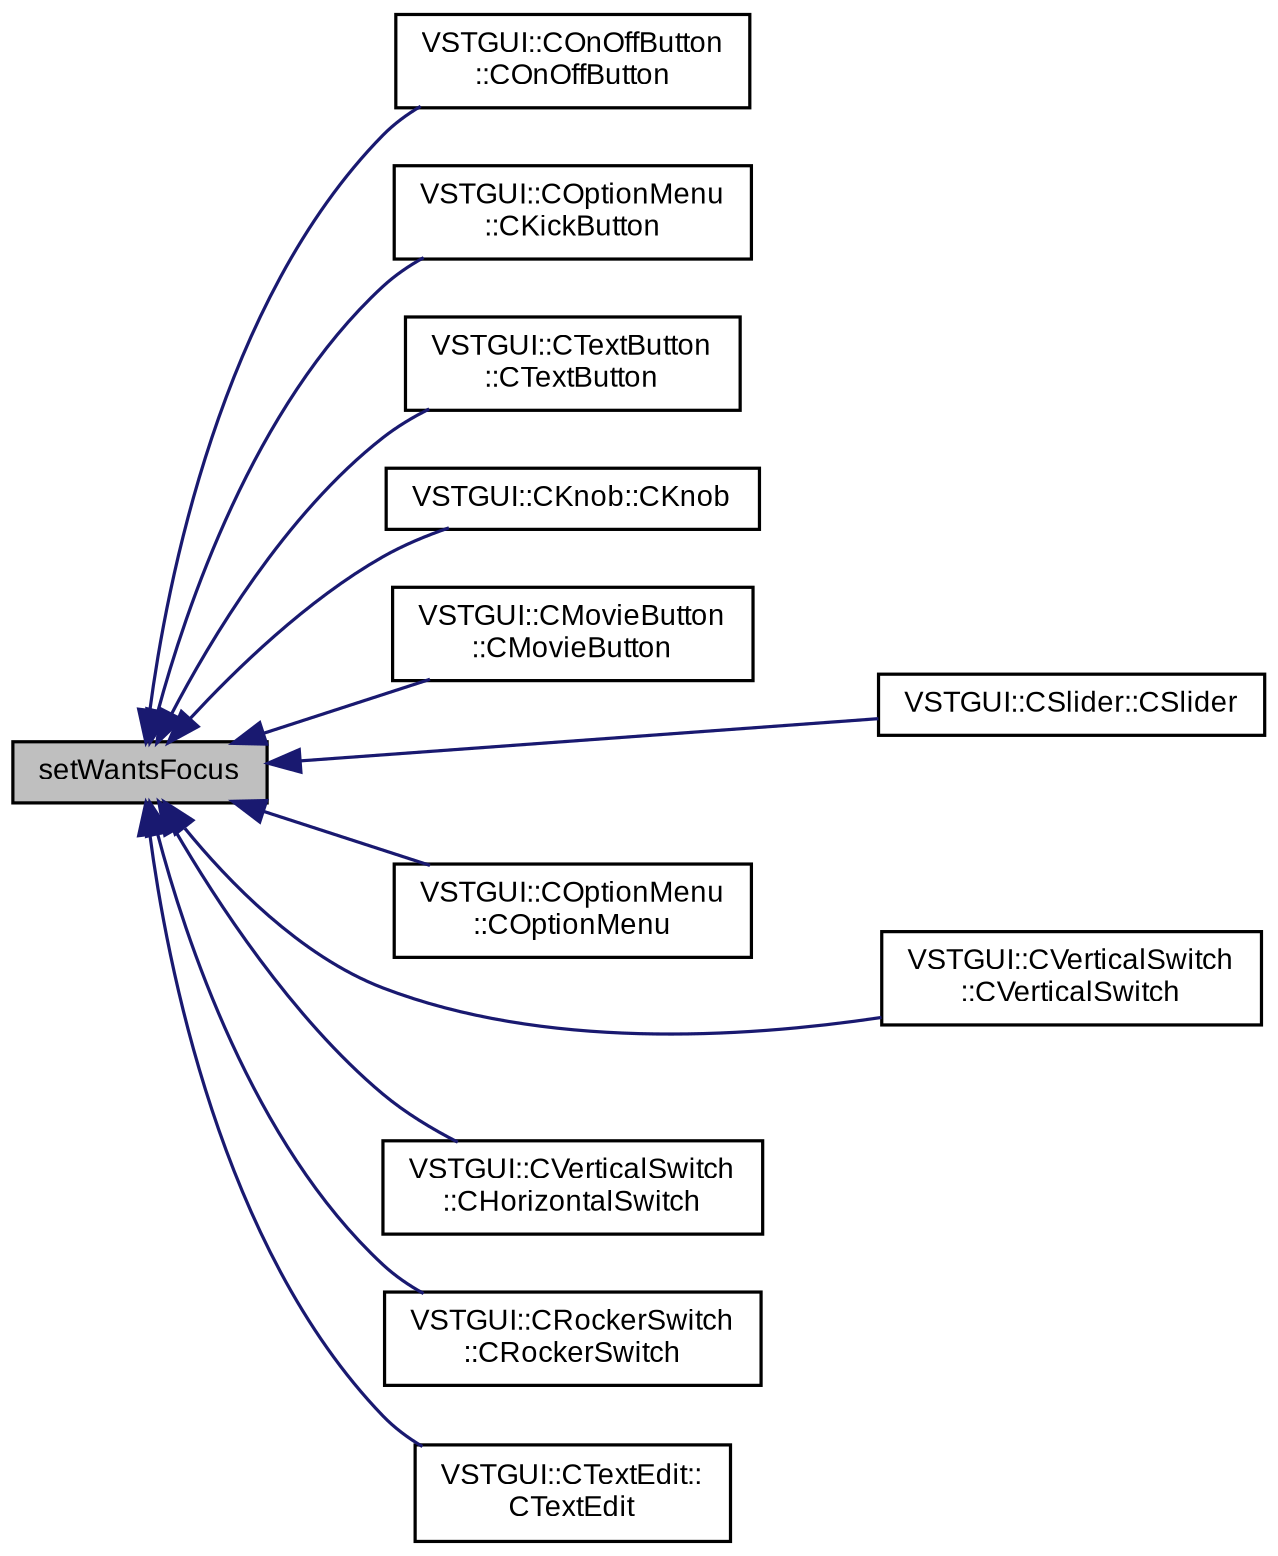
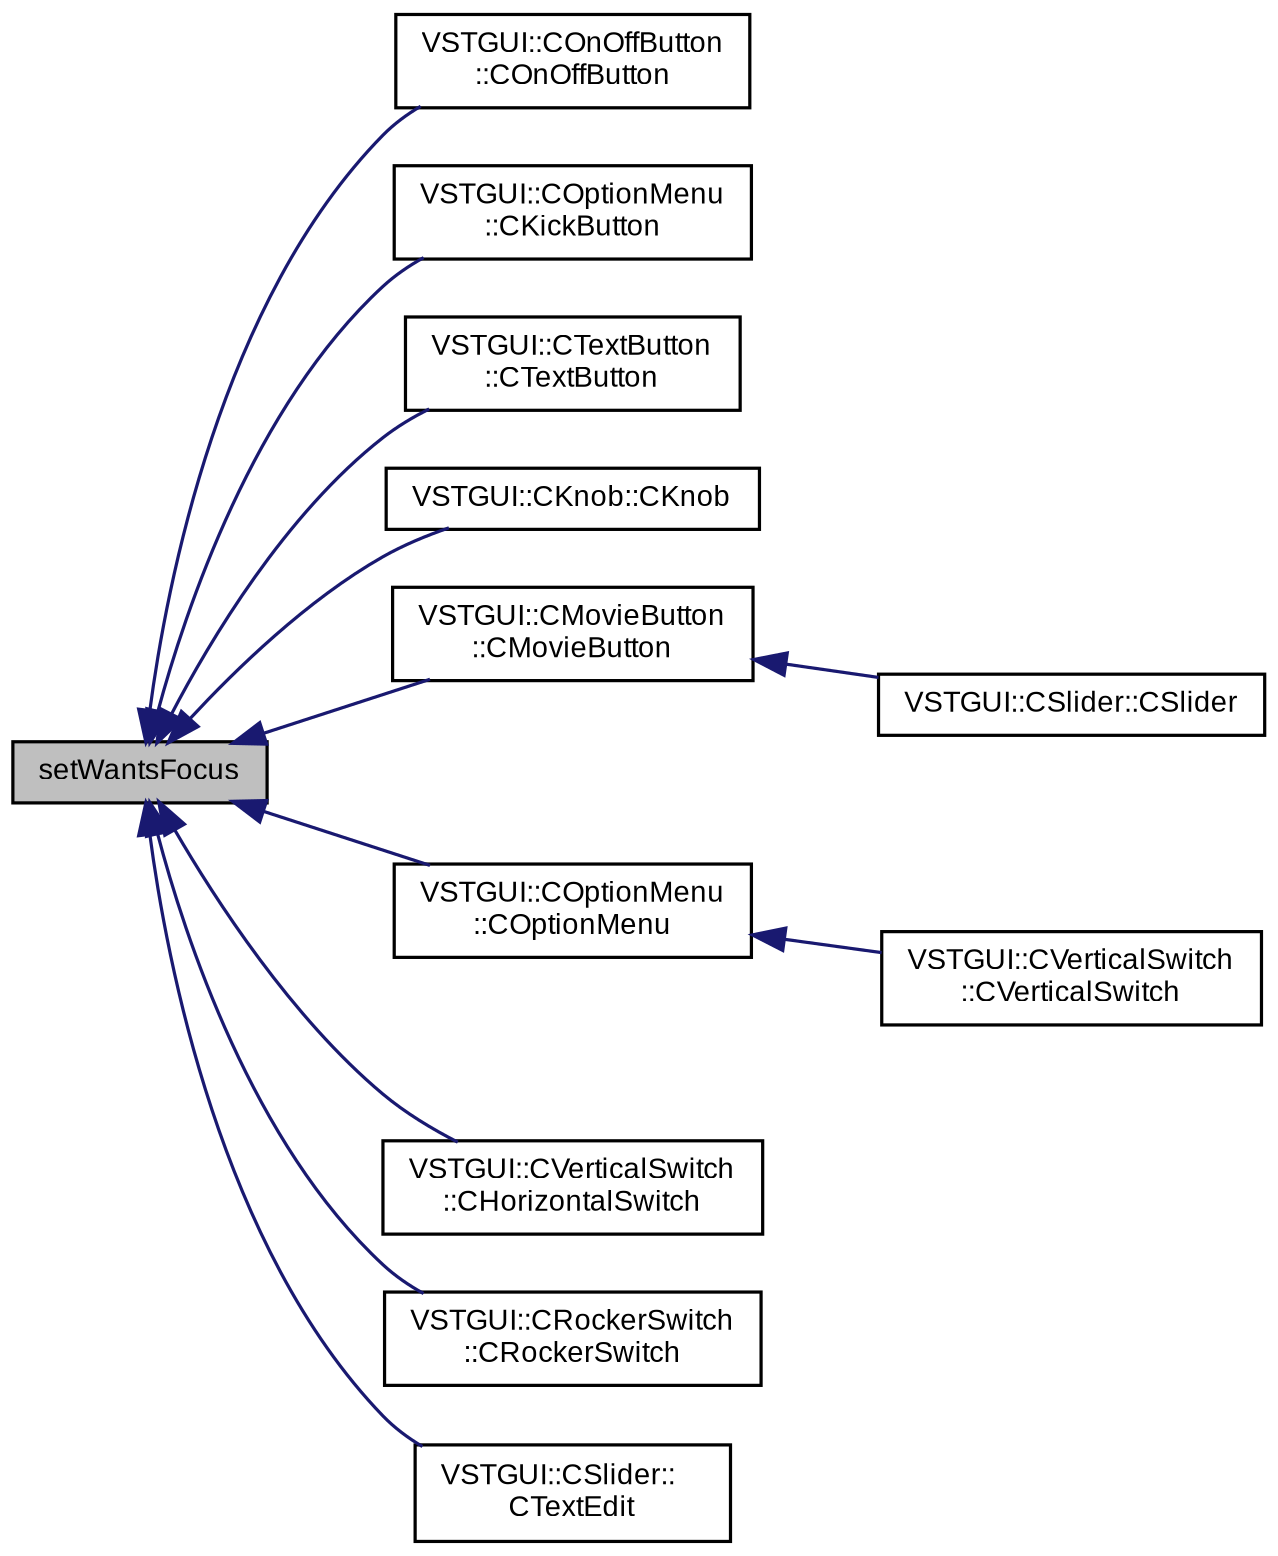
edge "VSTGUI::CSlider::CSlider" -> "setWantsFocus": now "VSTGUI::CSlider::CSlider" -> "VSTGUI::CMovieButton ::CMovieButton"
edge "VSTGUI::CVerticalSwitch ::CVerticalSwitch" -> "setWantsFocus": now "VSTGUI::CVerticalSwitch ::CVerticalSwitch" -> "VSTGUI::COptionMenu ::COptionMenu"
node "VSTGUI::CTextEdit:: CTextEdit": label "VSTGUI::CTextEdit:: CTextEdit" -> "VSTGUI::CSlider:: CTextEdit"
